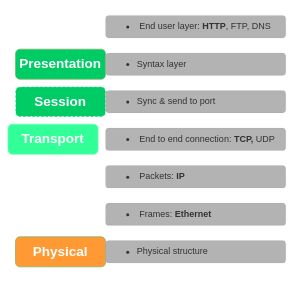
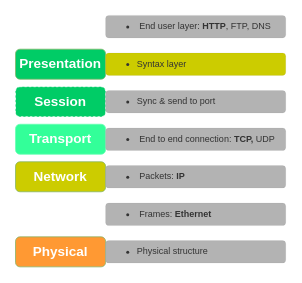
node "Syntax layer": fillcolor #b3b3b3 -> #cccc00
node "Transport": moved (53, 139) -> (60, 139)
node "Network": added
